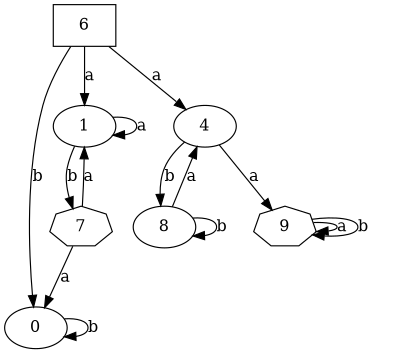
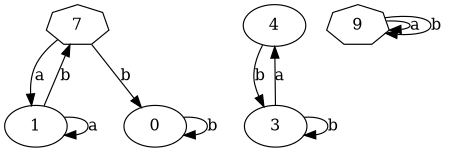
node "6": removed
edge "4" -> "9": removed, label "a"
node "8": label "8" -> "3"
edge "7" -> "0": label "a " -> "b "
